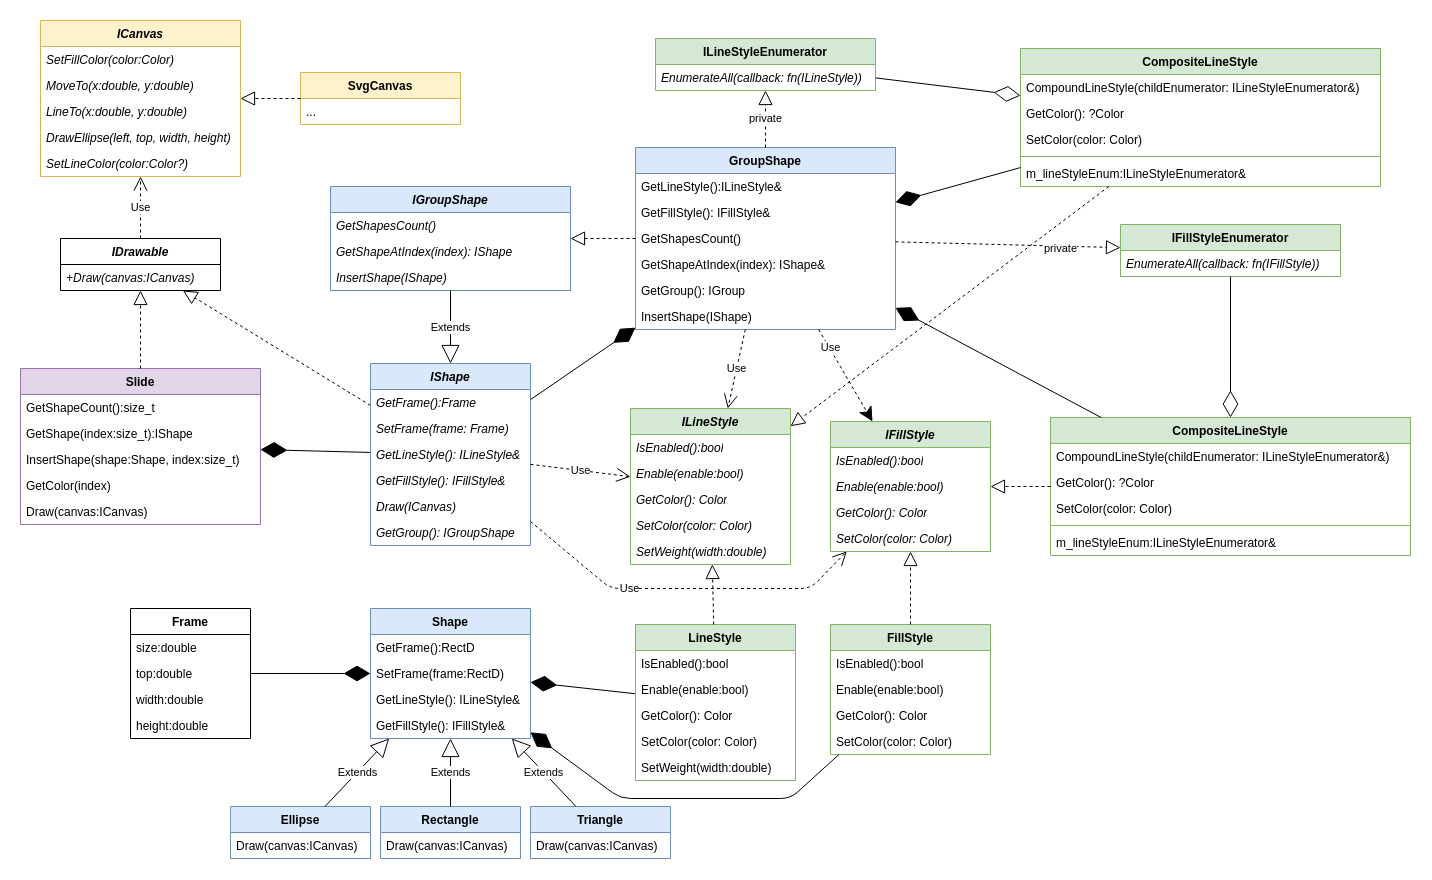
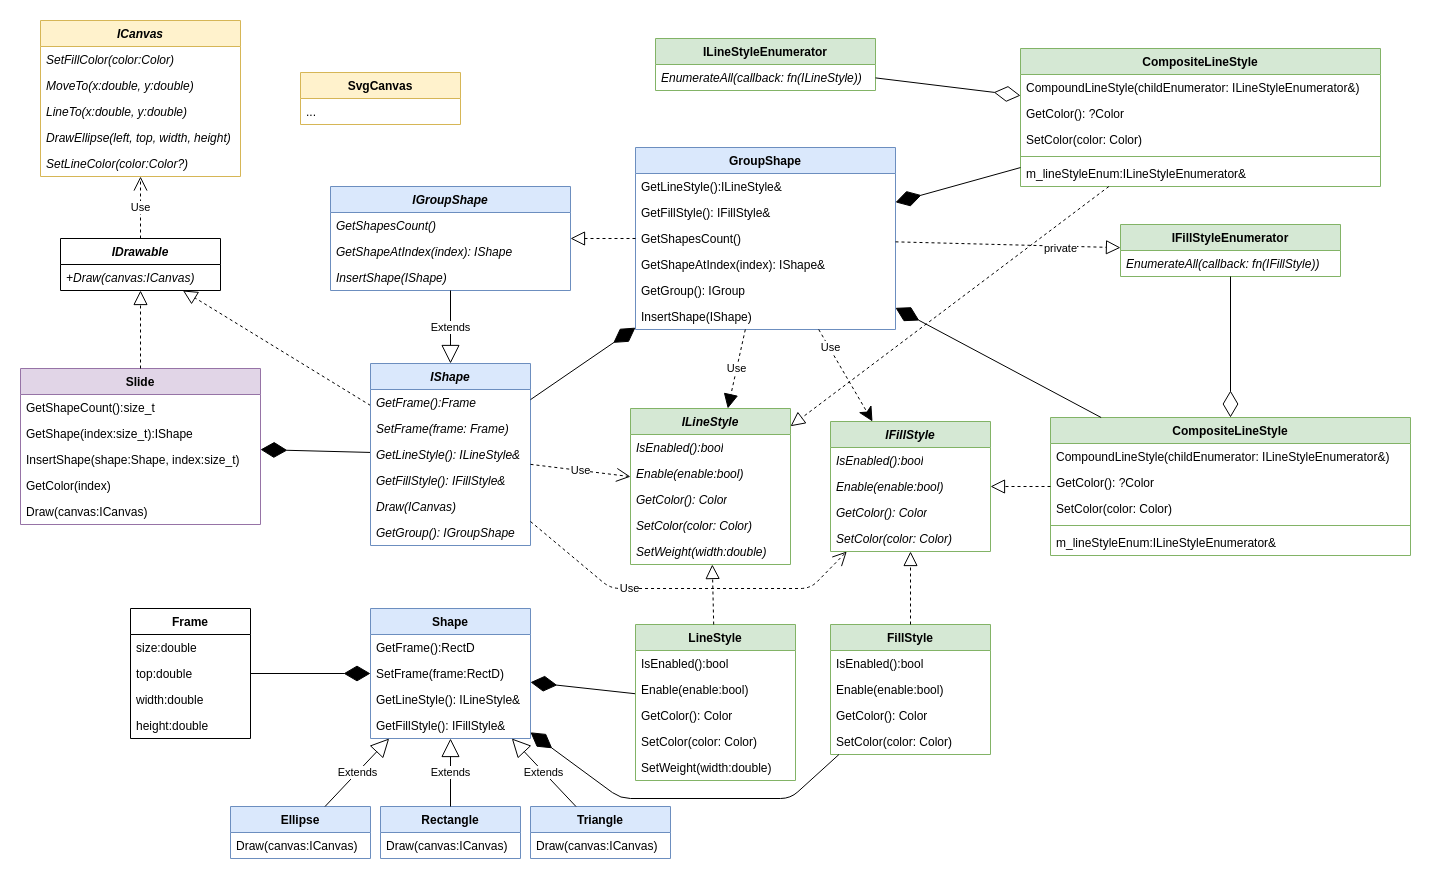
edge "SvgCanvas" -> "ICanvas": removed
edge "GroupShape" -> "ILineStyleEnumerator": removed, label "private"
edge "GroupShape" -> "ILineStyle": arrowhead open -> block
